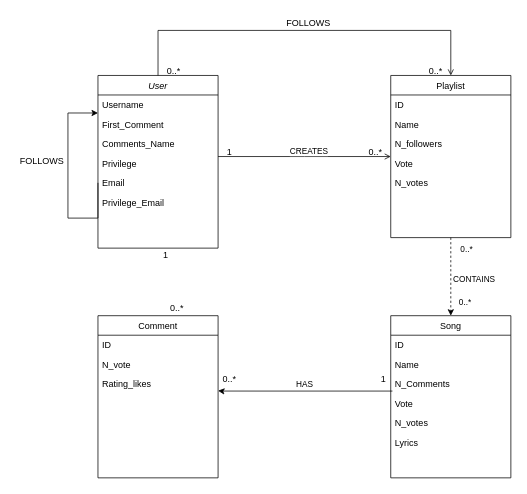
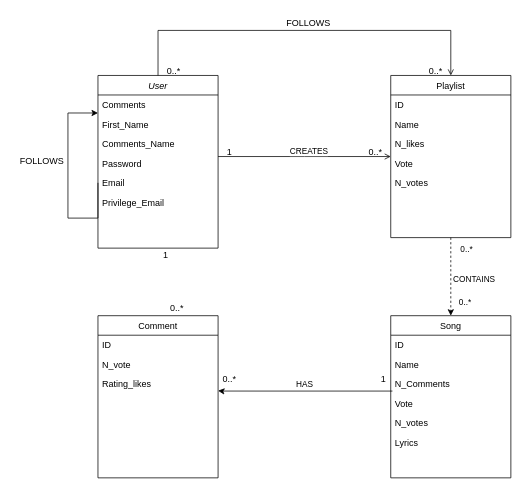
node "Username": label "Username" -> "Comments"
node "First_Comment": label "First_Comment" -> "First_Name"
node "N_followers": label "N_followers" -> "N_likes"
node "Privilege": label "Privilege" -> "Password"
